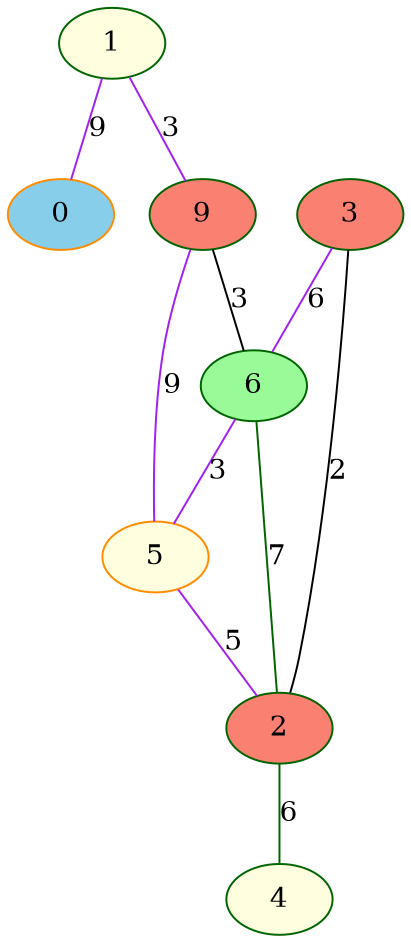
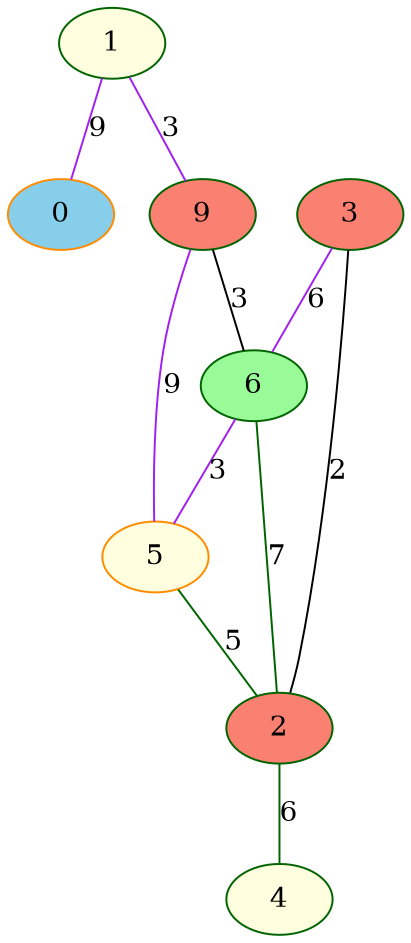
edge "5" -- "2": color purple -> darkgreen
